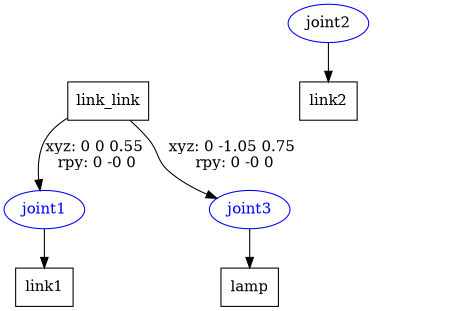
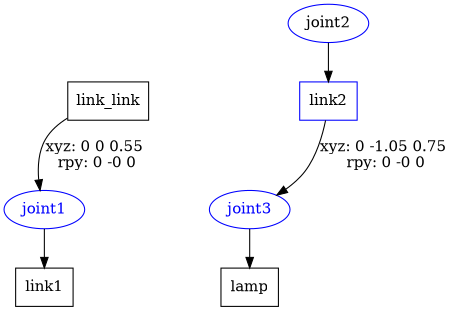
node "link2": color black -> blue
edge "link_link" -> "joint3": now "link2" -> "joint3"
